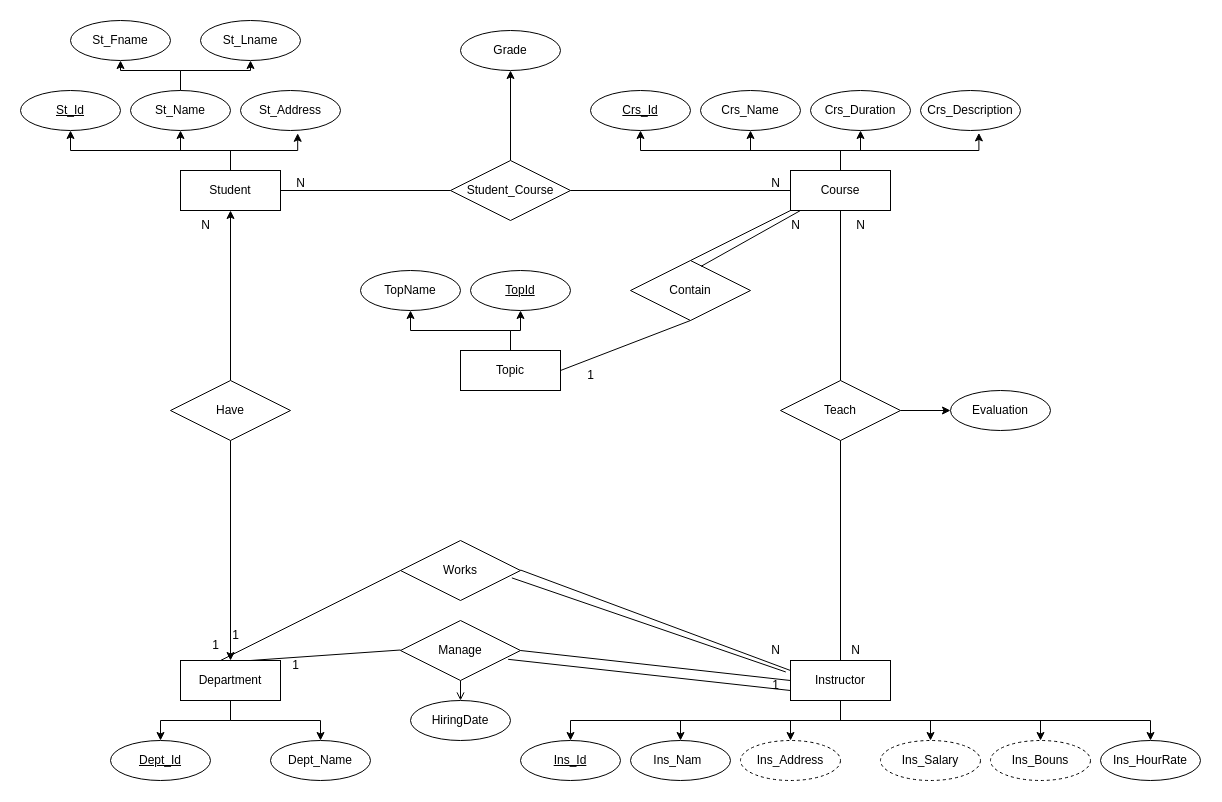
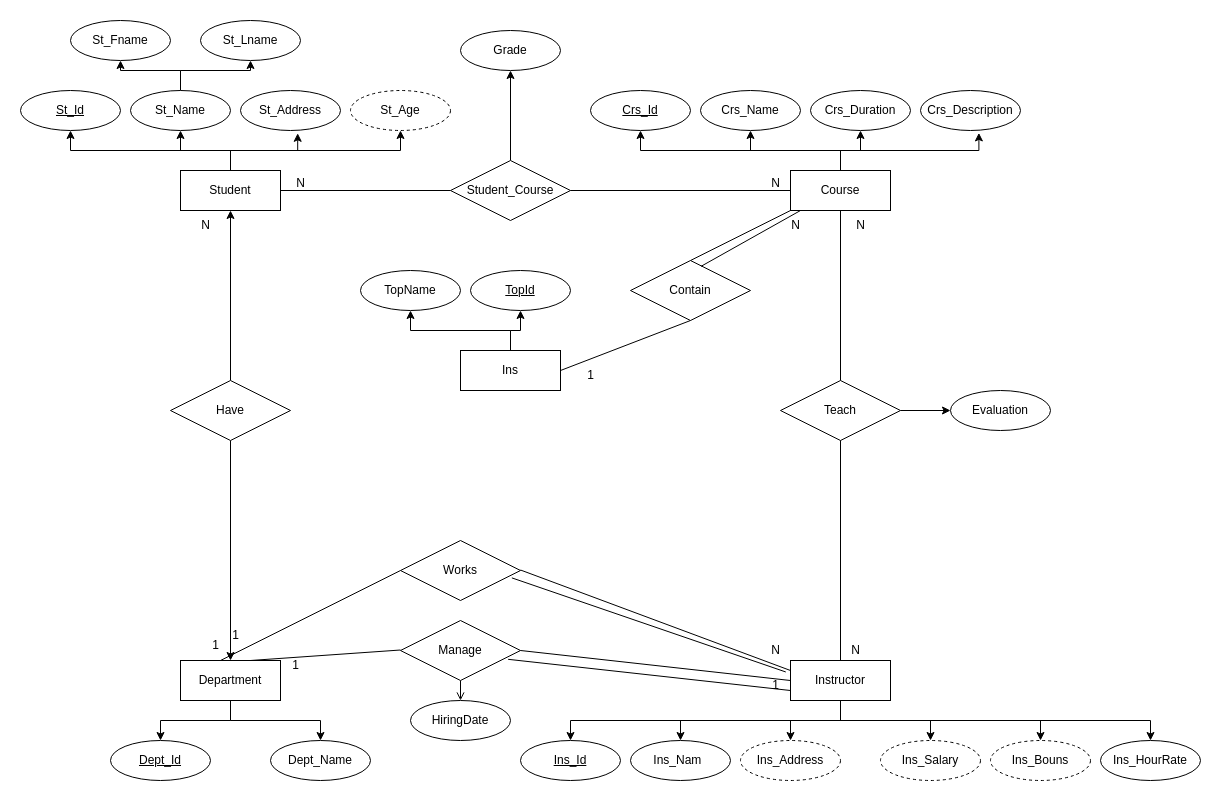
node "St_Age": added
edge "Student" -> "St_Age": added
node "Topic": label "Topic" -> "Ins"
